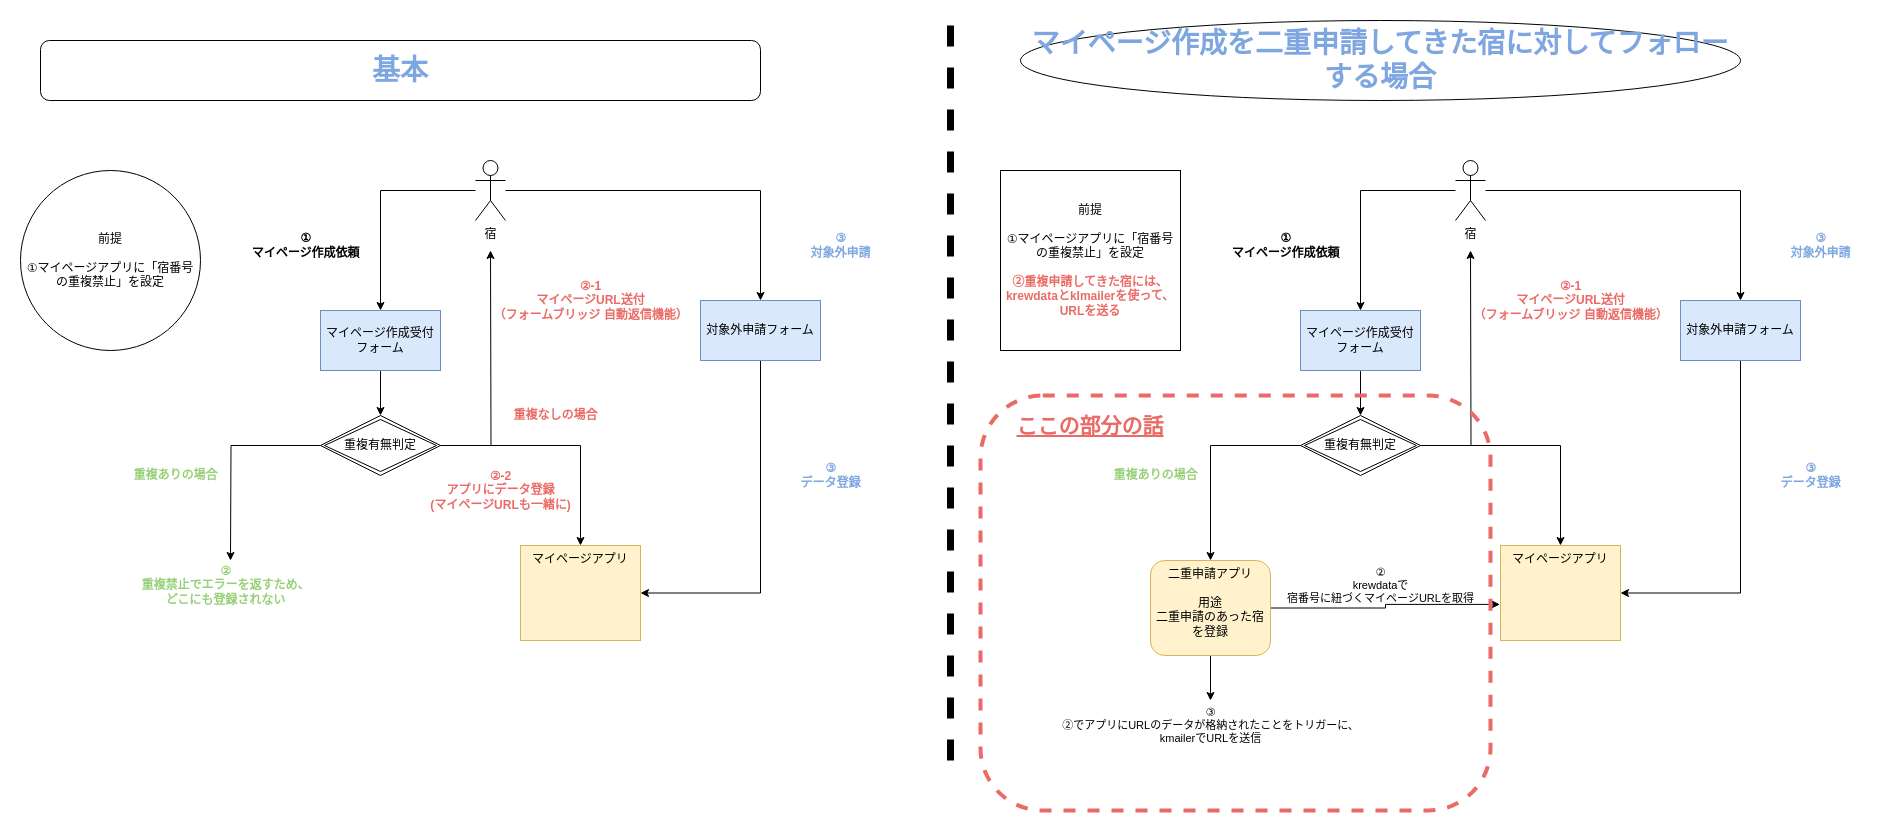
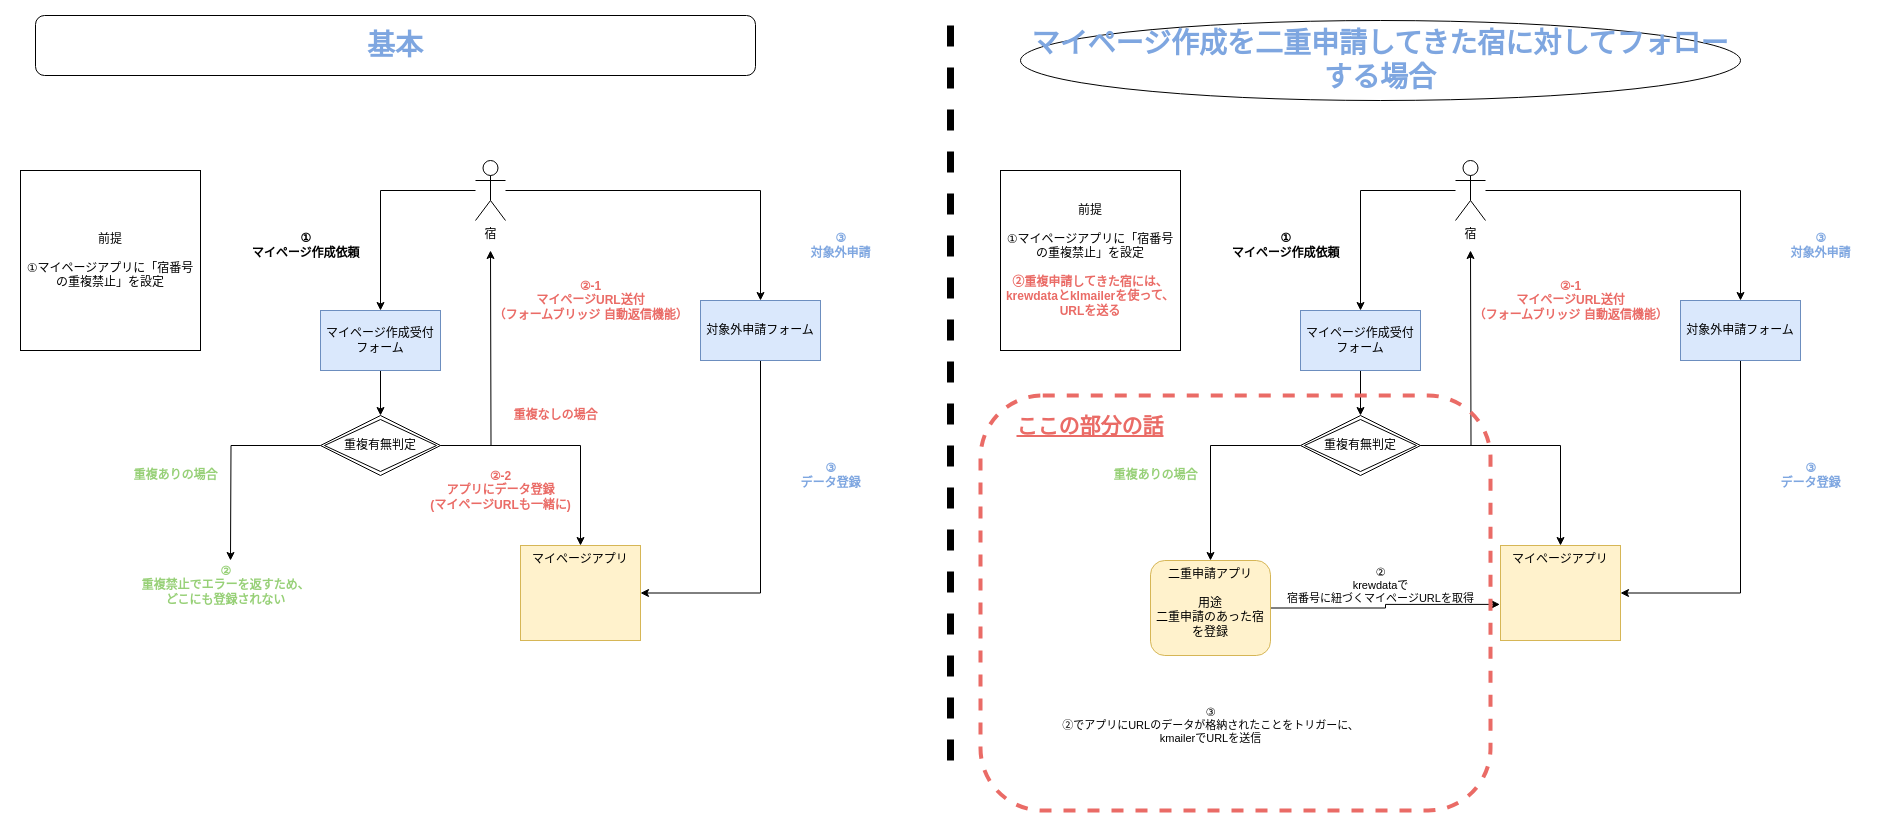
node "基本": moved (401, 71) -> (396, 46)
node "前提 ①マイページアプリに「宿番号の重複禁止」を設定": shape ellipse -> rectangle
edge "二重申請アプリ 用途 二重申請のあった宿を登録" -> "③ ②でアプリにURLのデータが格納されたことをトリガーに、 kmailerでURLを送信": removed
